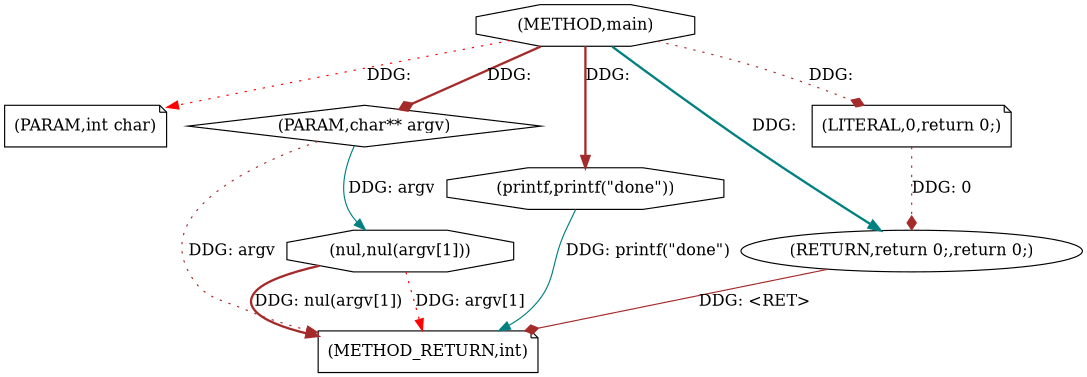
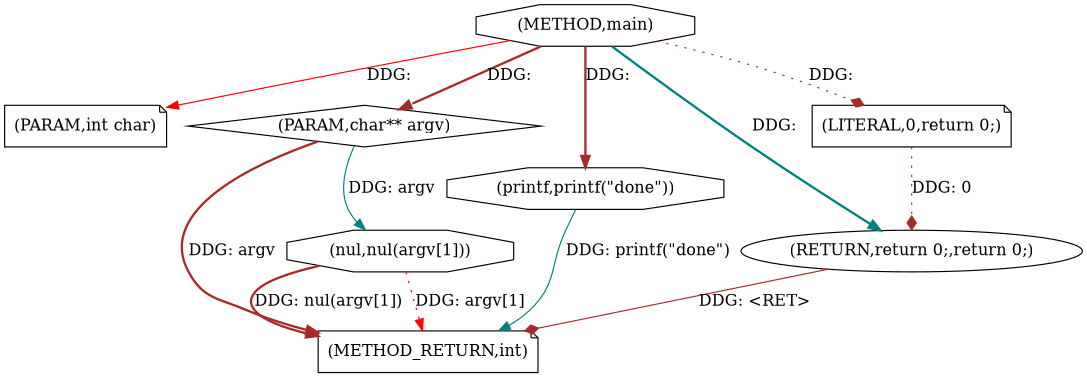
edge "(METHOD,main)" -> "(PARAM,int char)": style dotted -> solid
edge "(METHOD,main)" -> "(PARAM,char** argv)": arrowhead diamond -> normal
edge "(PARAM,char** argv)" -> "(METHOD_RETURN,int)": style dotted -> bold
